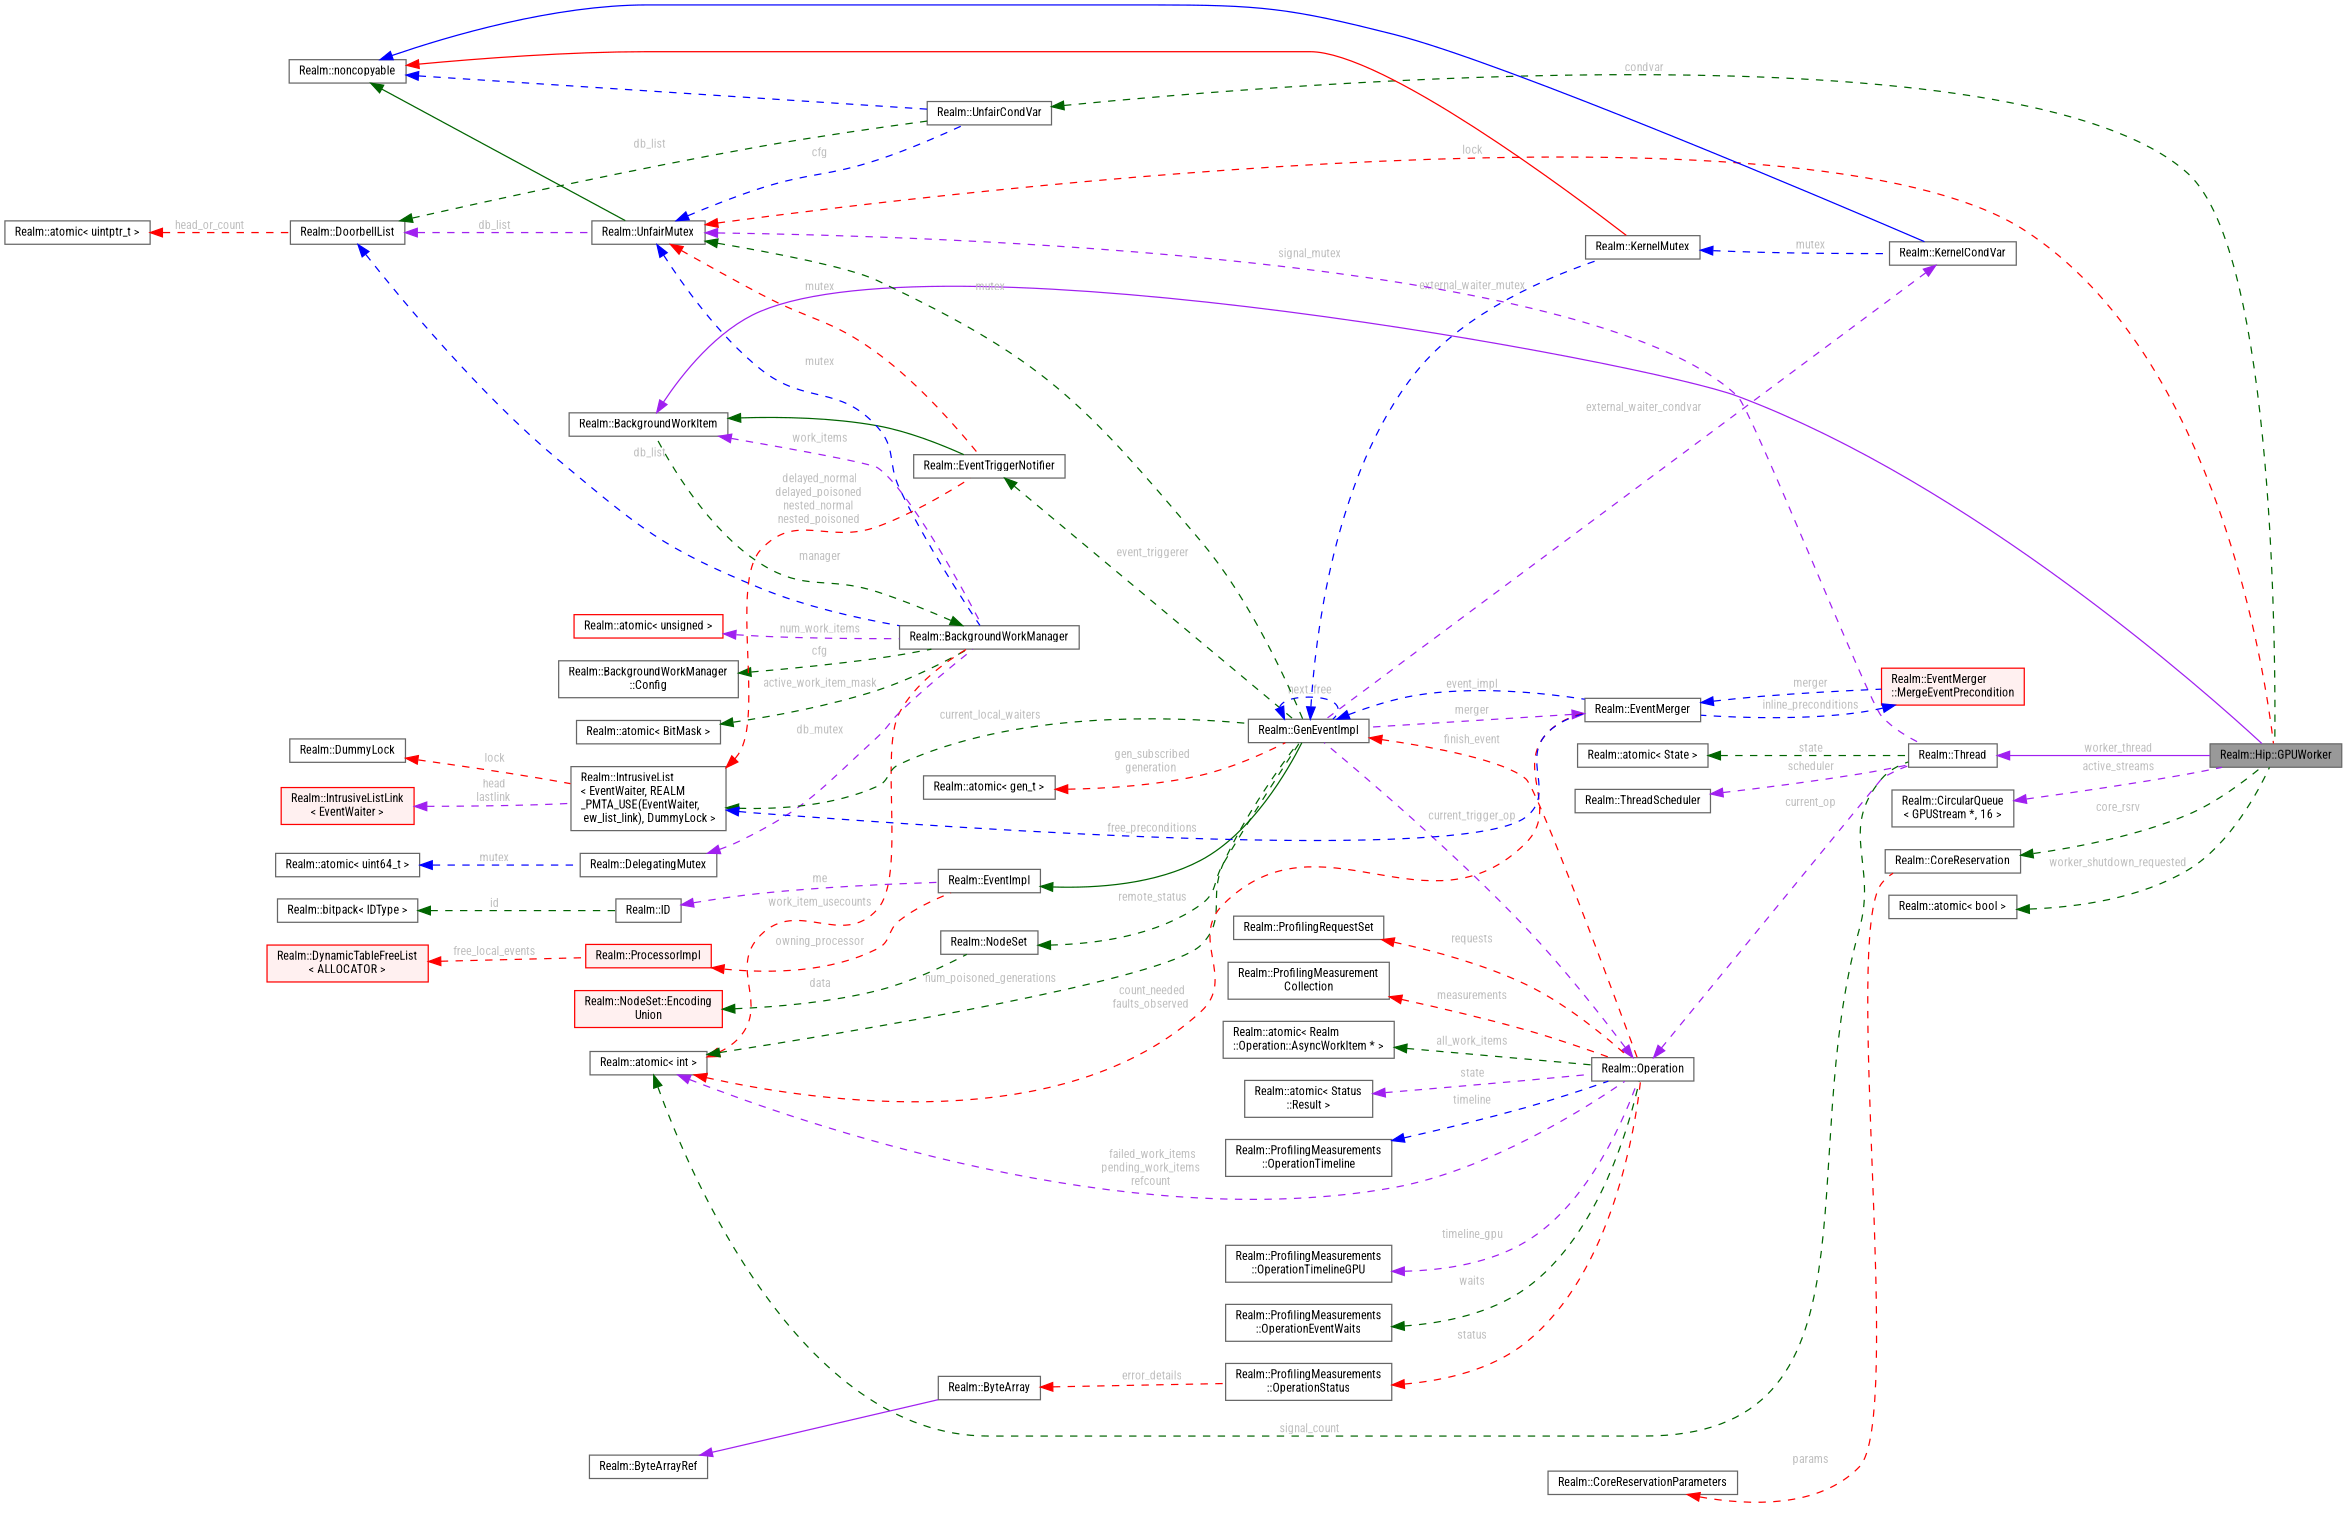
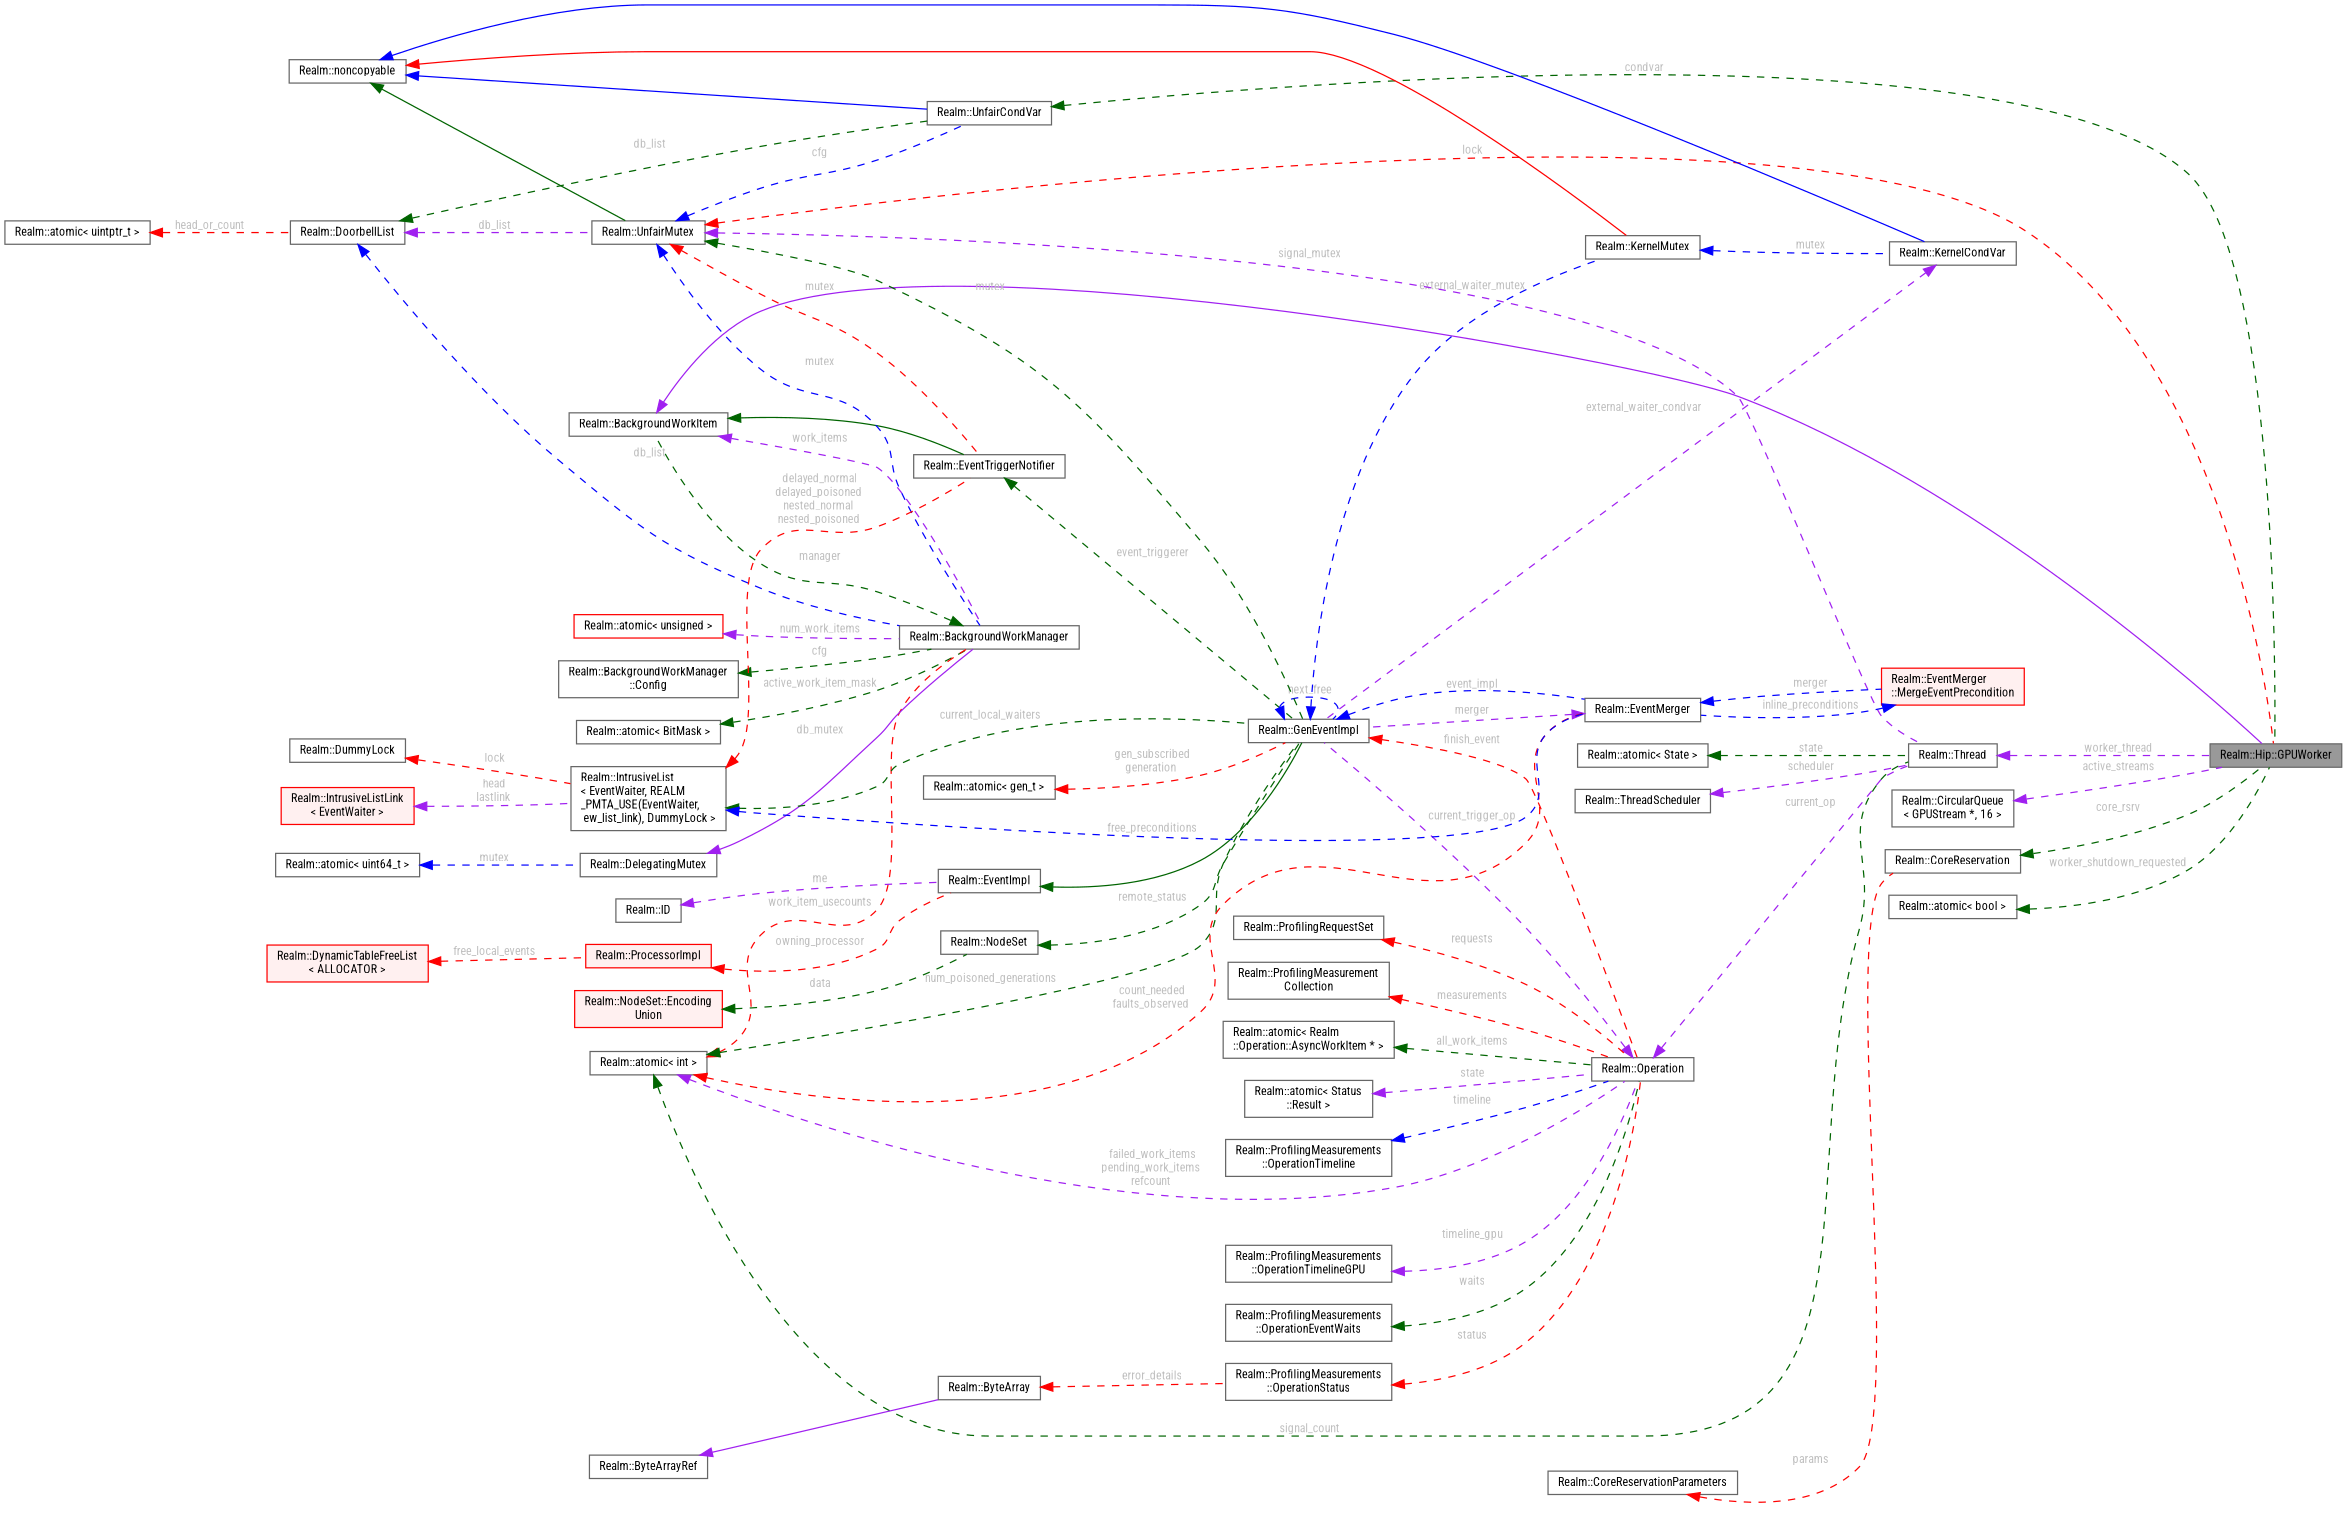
edge "Realm::UnfairCondVar" -> "Realm::noncopyable": style dashed -> solid
edge "Realm::Hip::GPUWorker" -> "Realm::Thread": style solid -> dashed
edge "Realm::BackgroundWorkManager" -> "Realm::DelegatingMutex": style dashed -> solid
node "Realm::bitpack< IDType >": removed
